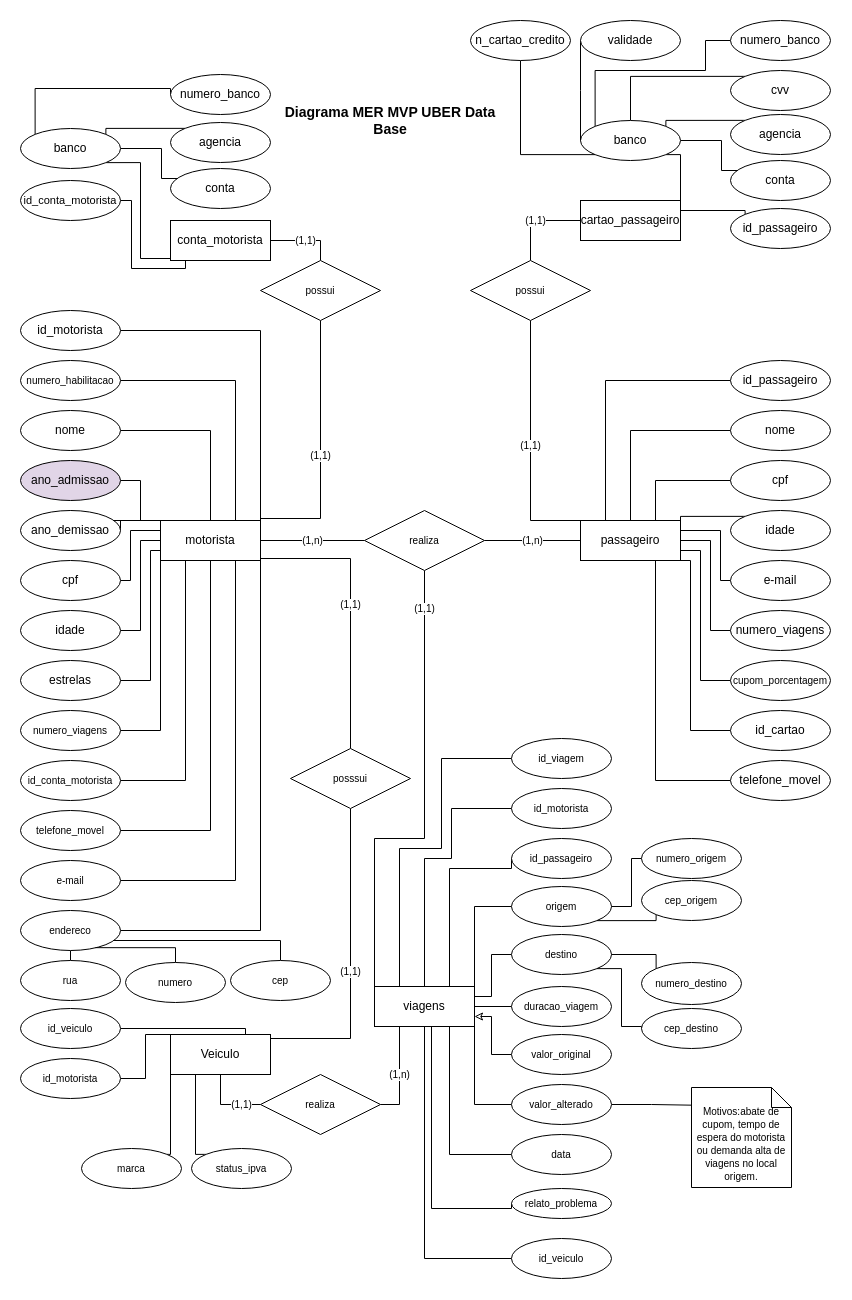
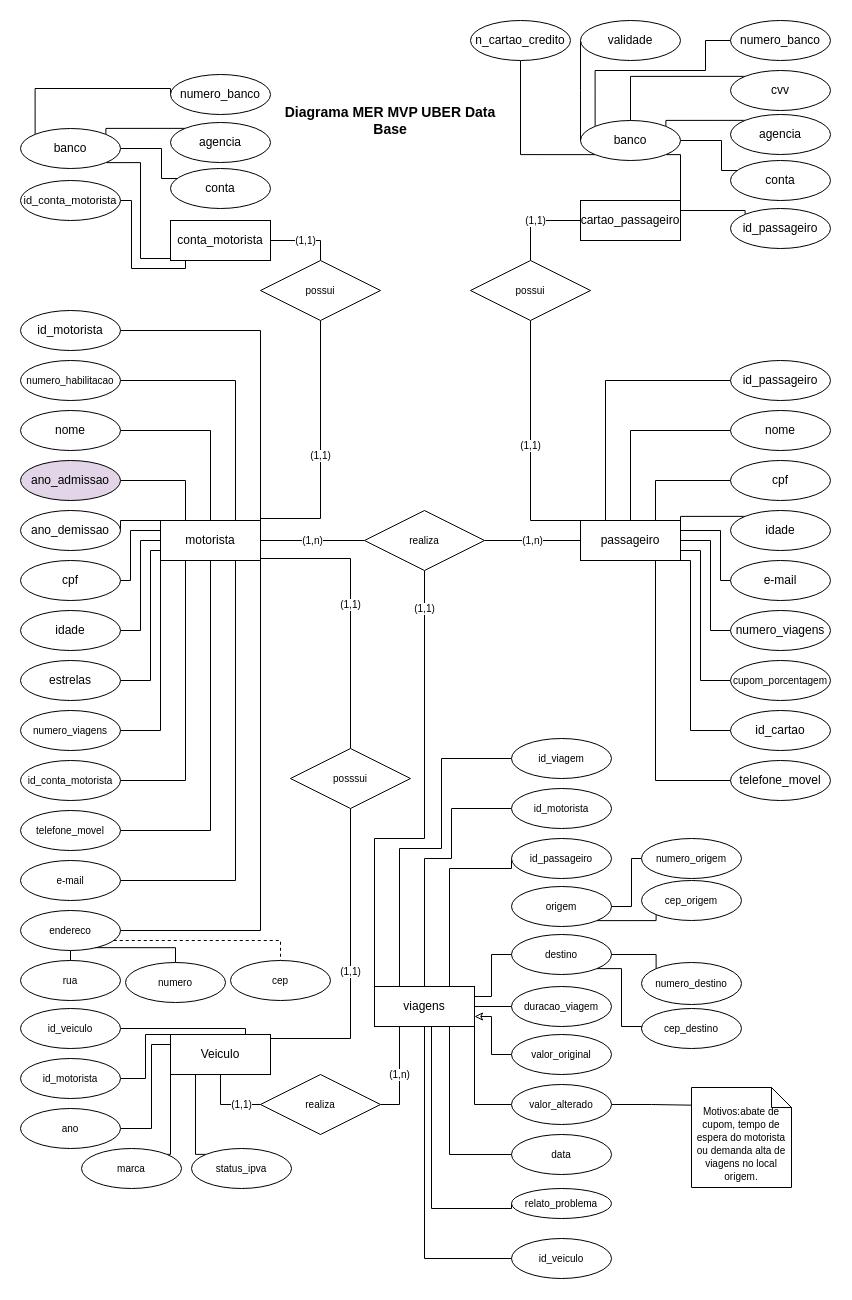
edge "ano_admissao" -- "ano_demissao": now "ano_admissao" -- "motorista"
edge "origem" -- "viagens": removed
edge "endereco" -- "cep": style solid -> dashed
edge "Veiculo" -- "ano": added
node "ano": added
